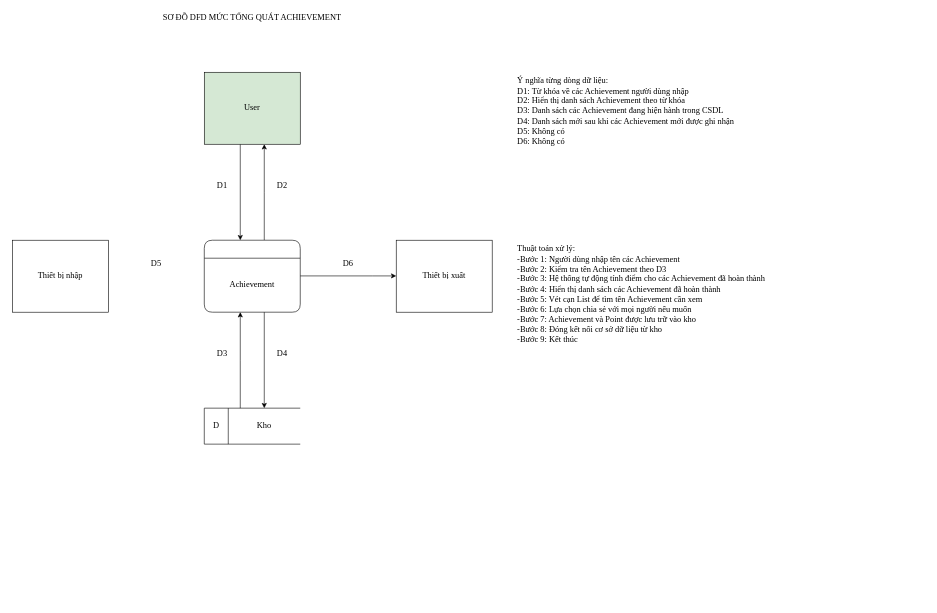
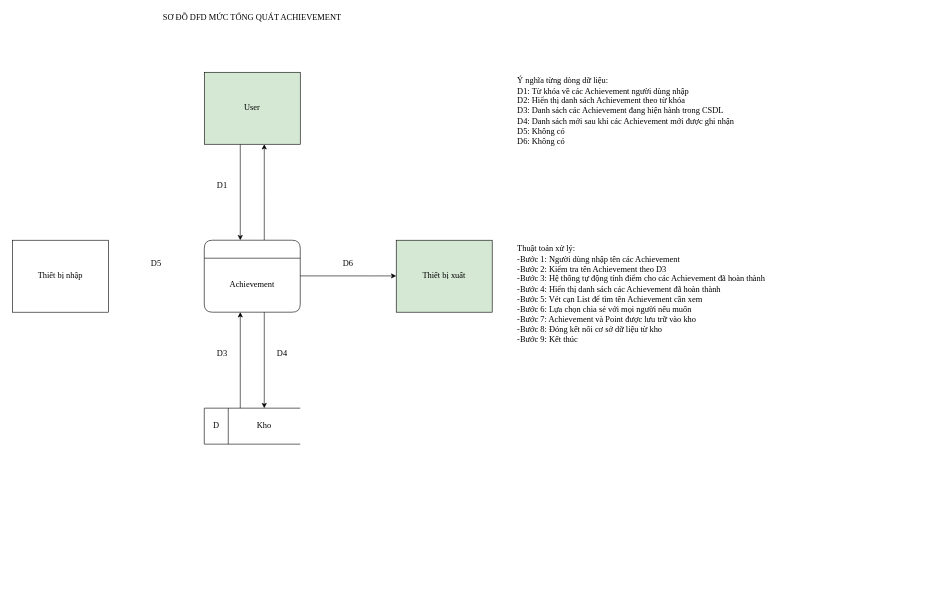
node "D2": removed
node "Thiết bị xuất": fillcolor #ffffff -> #d5e8d4
